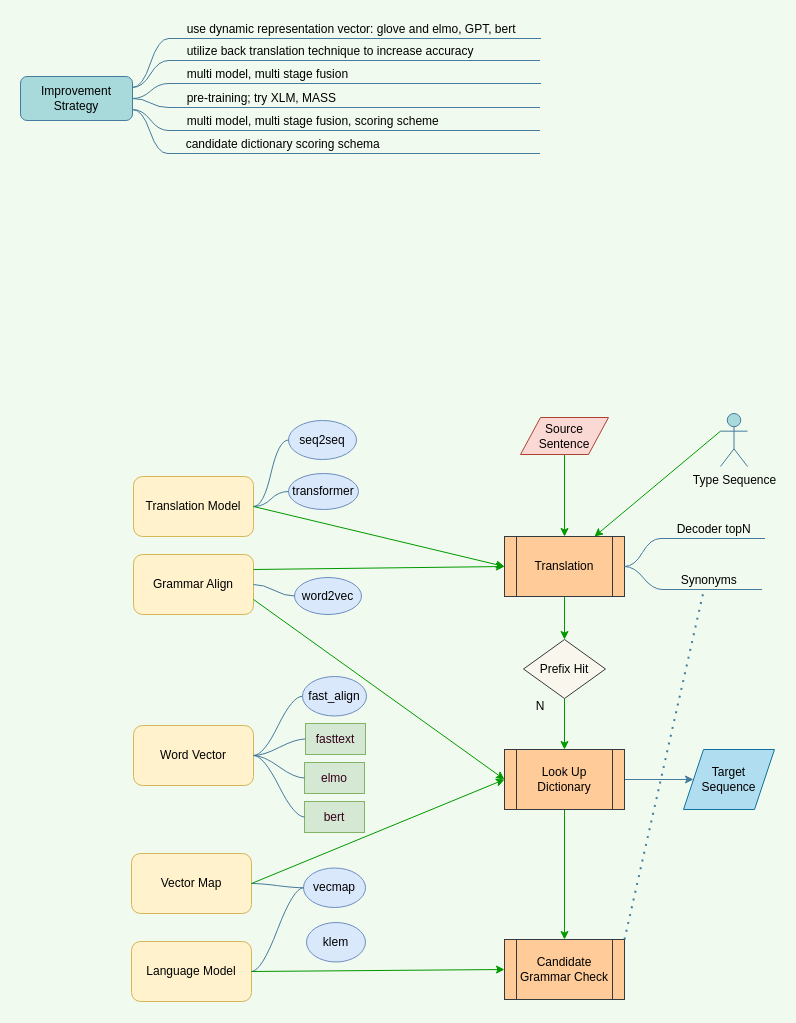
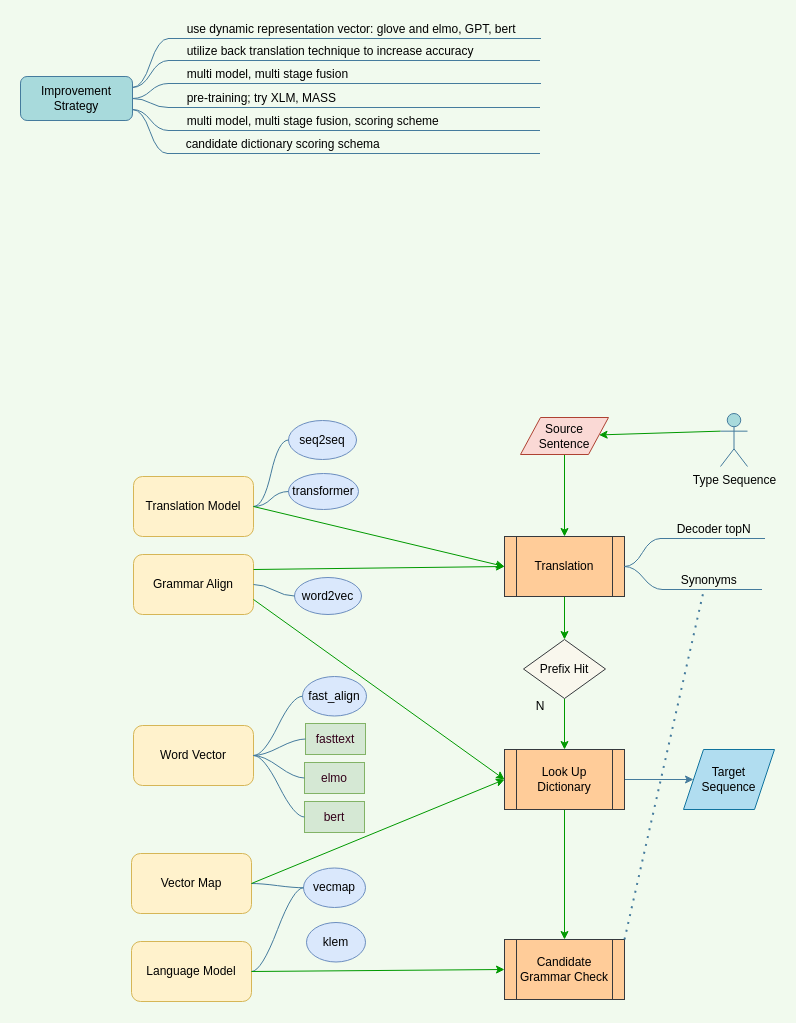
edge "Type Sequence" -> "Translation": now "Type Sequence" -> "Source Sentence"
